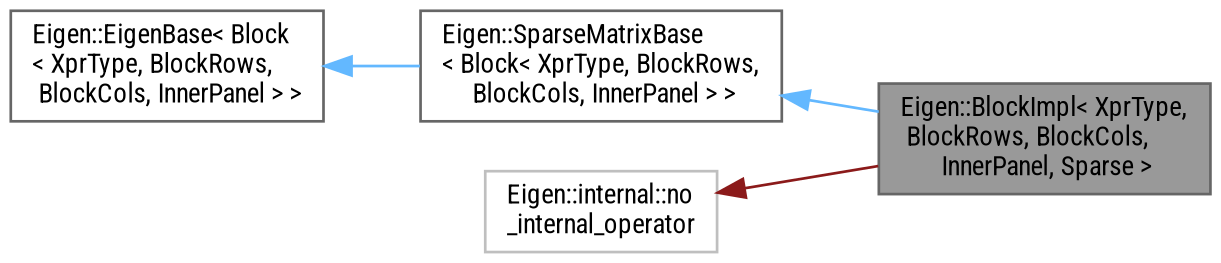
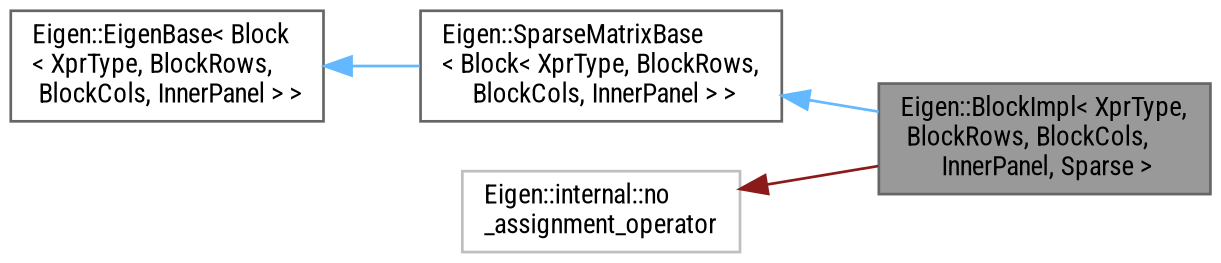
node "Eigen::internal::no _internal_operator": label "Eigen::internal::no _internal_operator" -> "Eigen::internal::no _assignment_operator"
